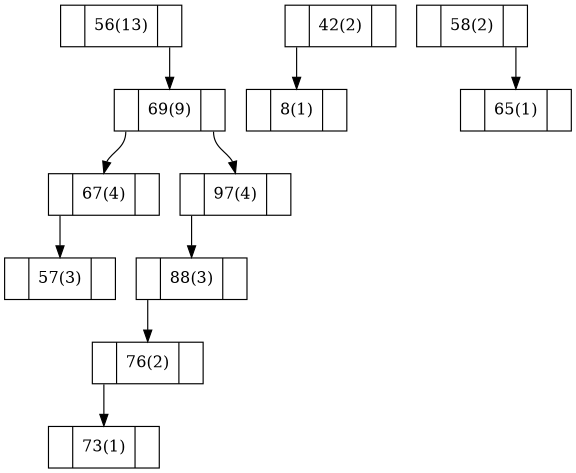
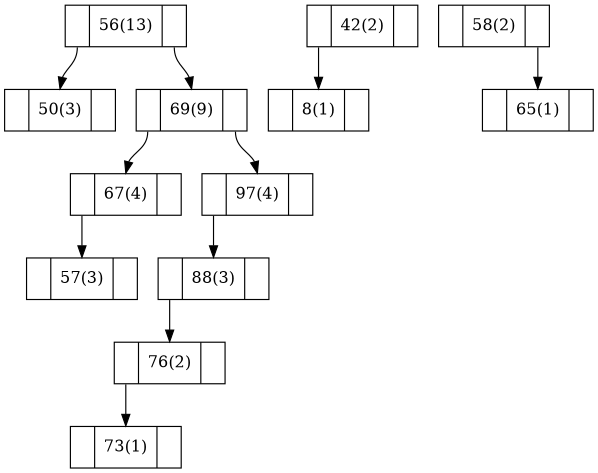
node "50(3)": added
